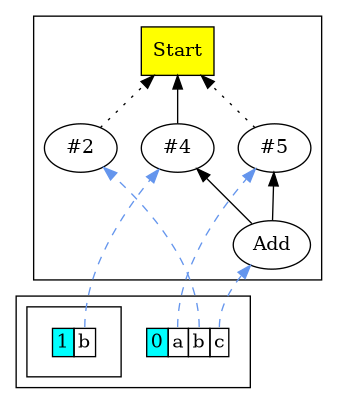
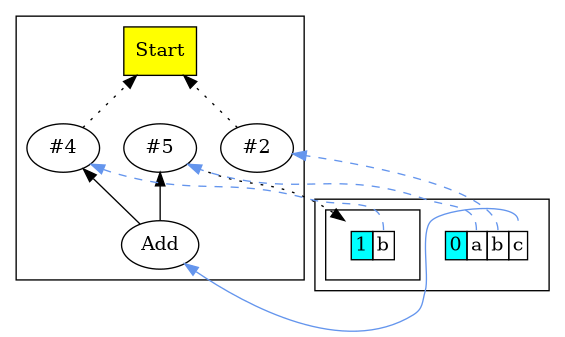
edge "#4" -> "Start": style solid -> dotted
edge "#5" -> "Start": now "#5" -> "1"
edge "0" -> "Add": style dashed -> solid
